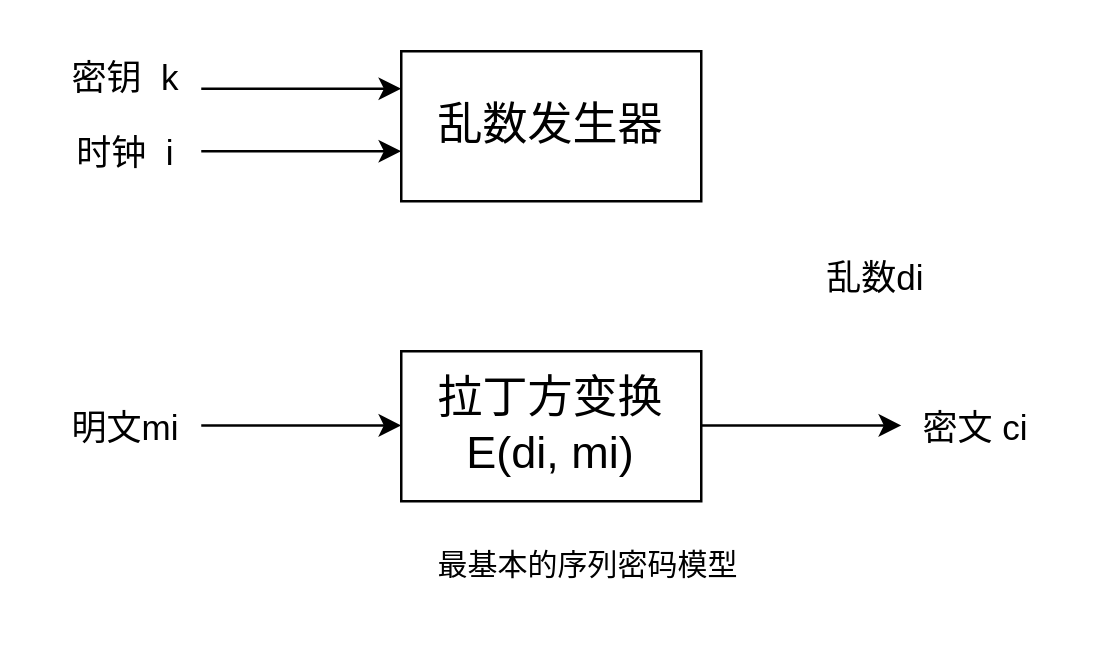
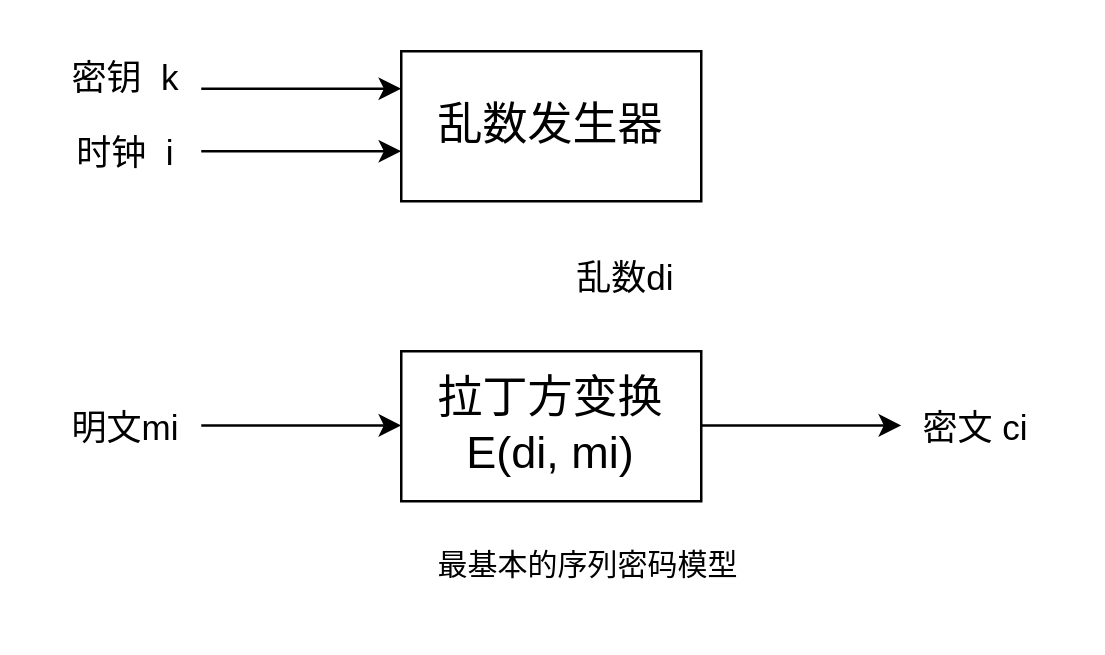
node "乱数di": moved (876, 276) -> (626, 276)
